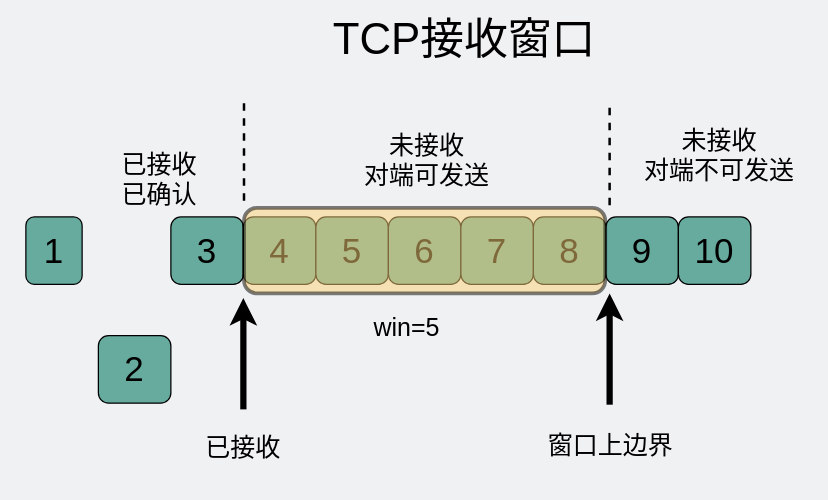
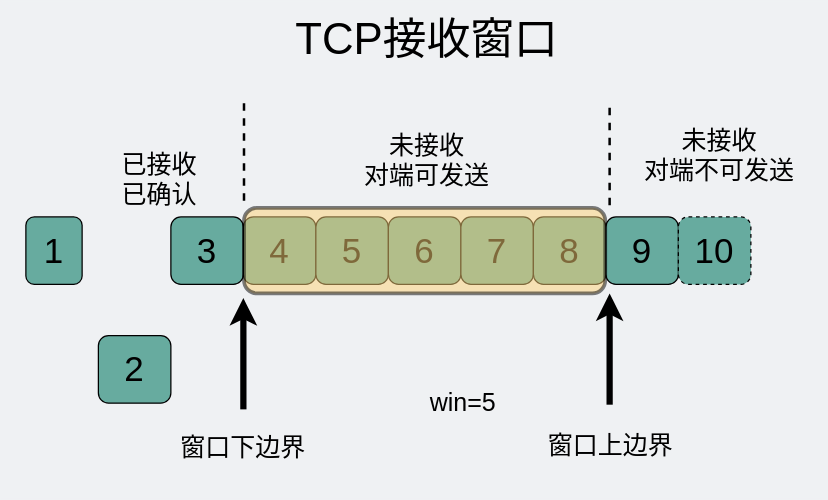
node "TCP接收窗口": moved (464, 38) -> (427, 38)
node "10": style solid -> dashed
node "win=5": moved (407, 327) -> (463, 402)
node "已接收": label "已接收" -> "窗口下边界"
